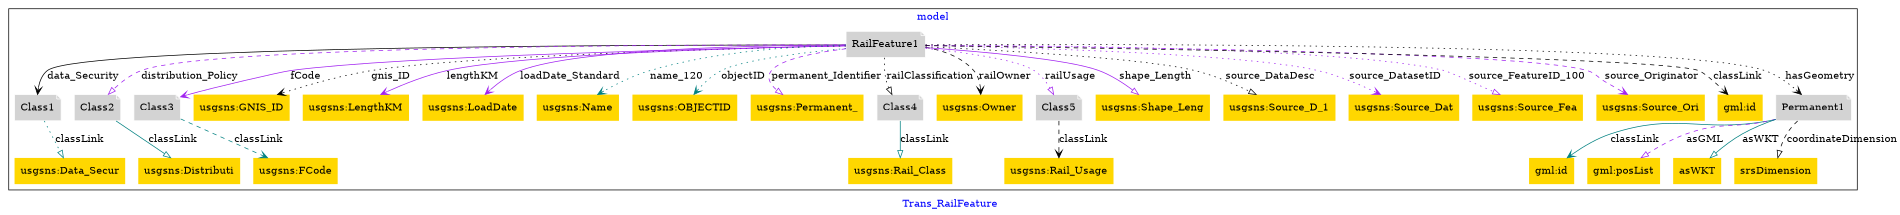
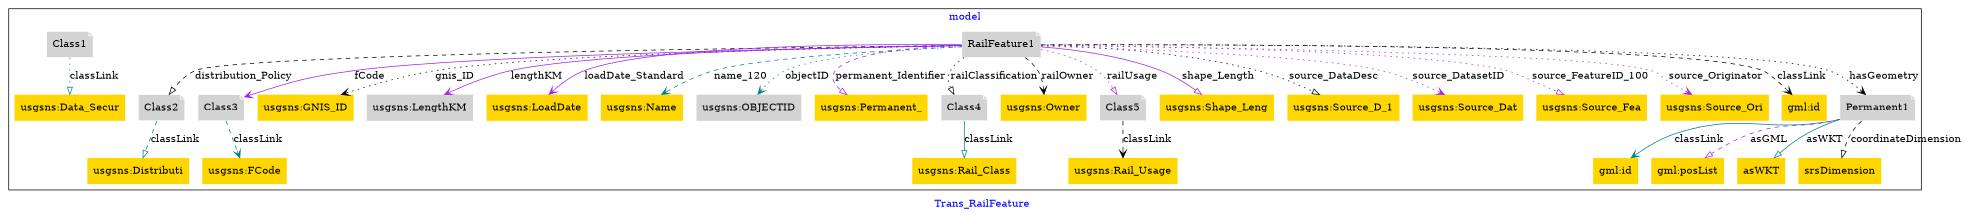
edge "RailFeature1" -> "Class2": color purple -> black
edge "RailFeature1" -> "usgsns:Source_Ori": style dashed -> dotted
edge "RailFeature1" -> "Class1": removed, label "data_Security"
edge "RailFeature1" -> "usgsns:Name": style dotted -> dashed
node "usgsns:LengthKM": fillcolor gold -> lightgray
node "usgsns:OBJECTID": fillcolor gold -> lightgray
edge "Class2" -> "usgsns:Distributi": style solid -> dashed
